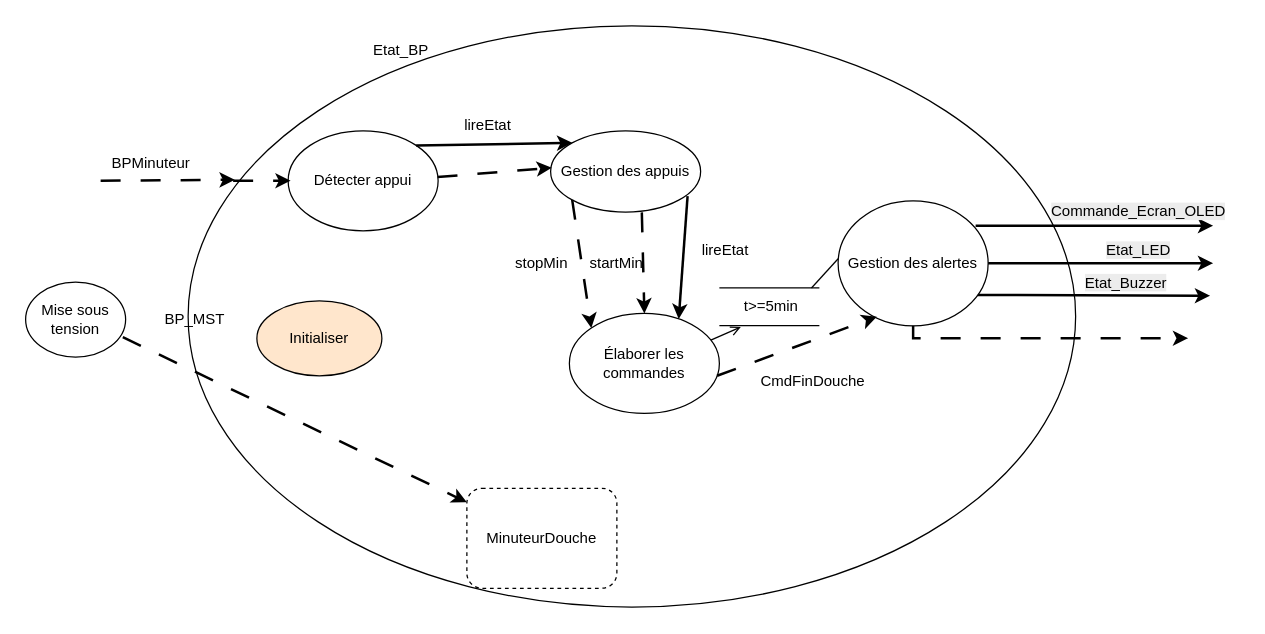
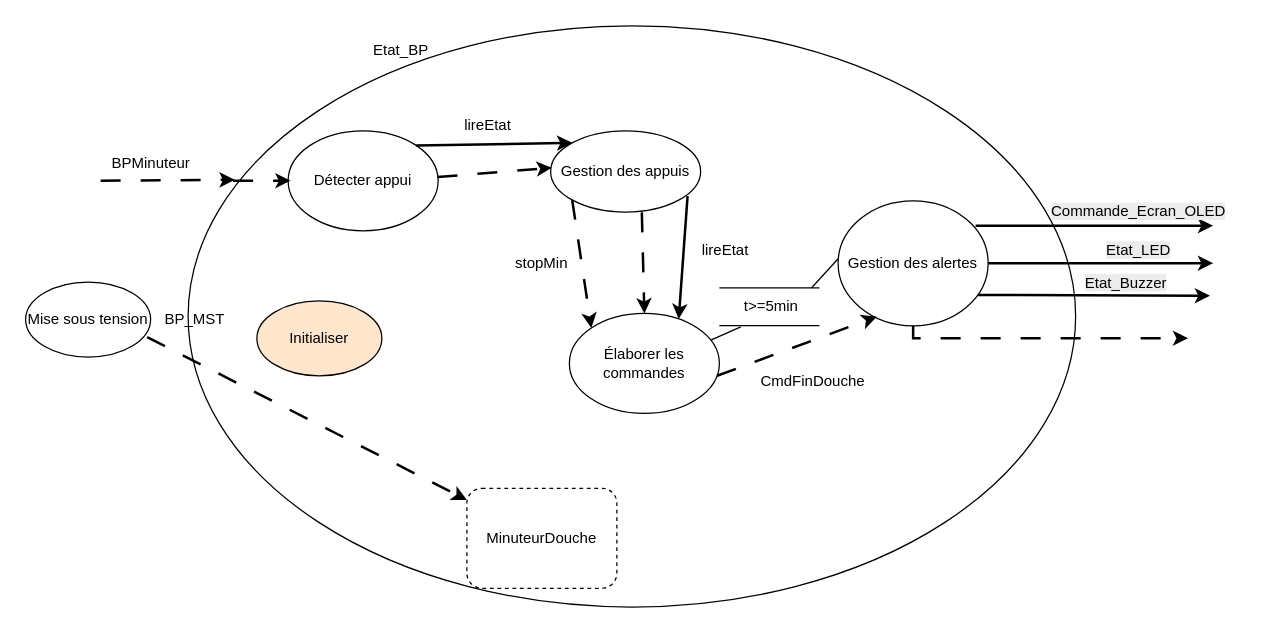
node "startMin": removed
node "Mise sous tension": size 100x75 -> 125x75
edge "Élaborer les commandes" -> "t>=5min": arrowhead open -> none
